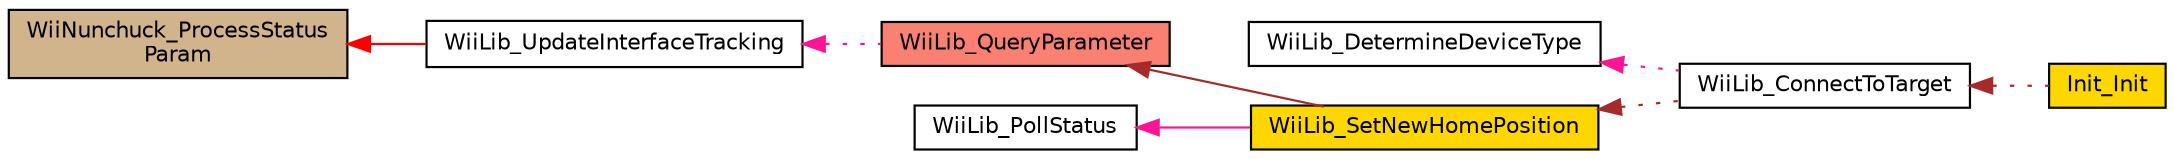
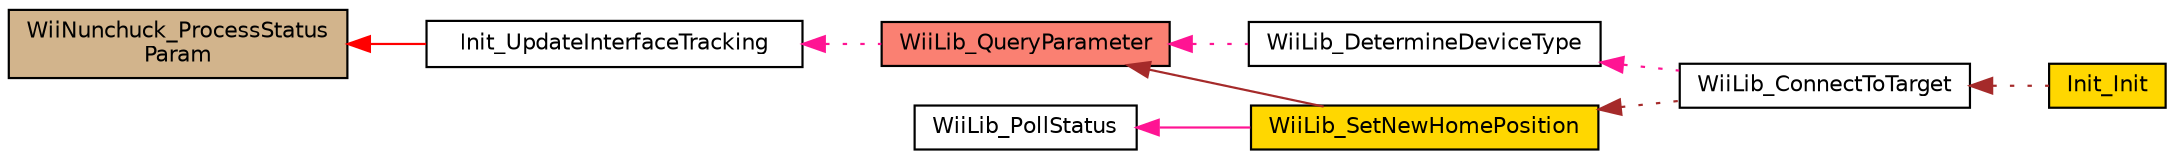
node "WiiLib_UpdateInterfaceTracking": label "WiiLib_UpdateInterfaceTracking" -> "Init_UpdateInterfaceTracking"
edge "WiiLib_DetermineDeviceType" -> "WiiLib_QueryParameter": added
